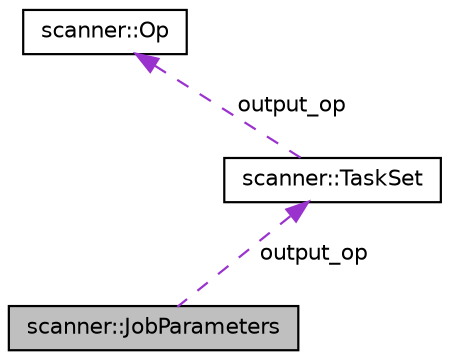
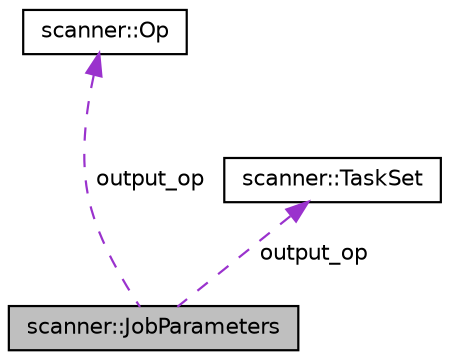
edge "scanner::TaskSet" -> "scanner::Op": now "scanner::JobParameters" -> "scanner::Op"
